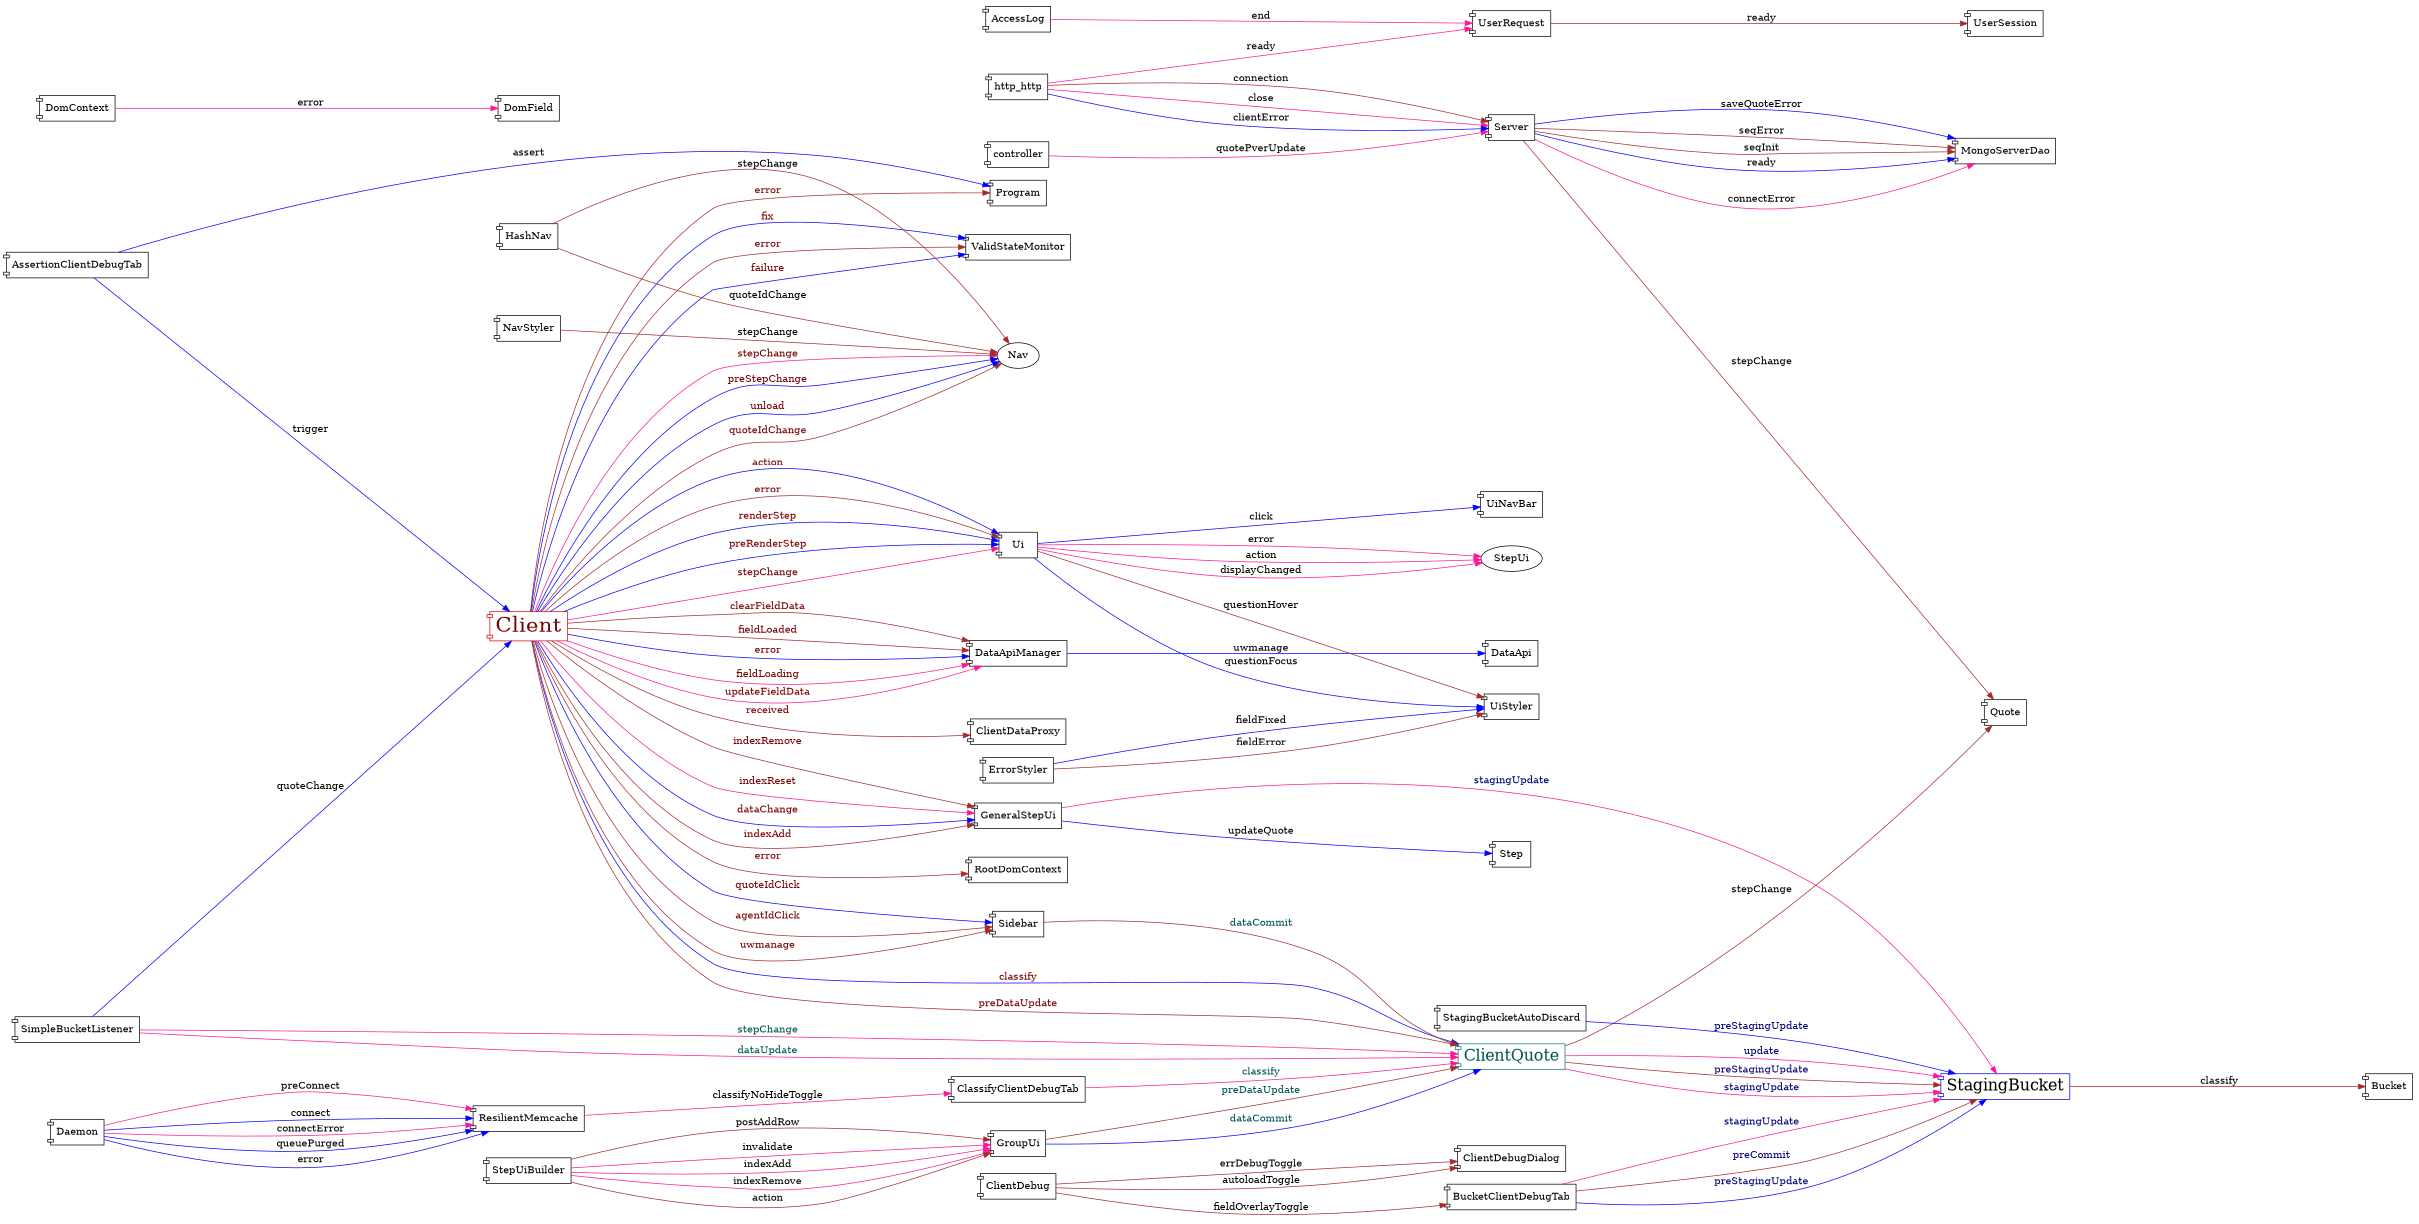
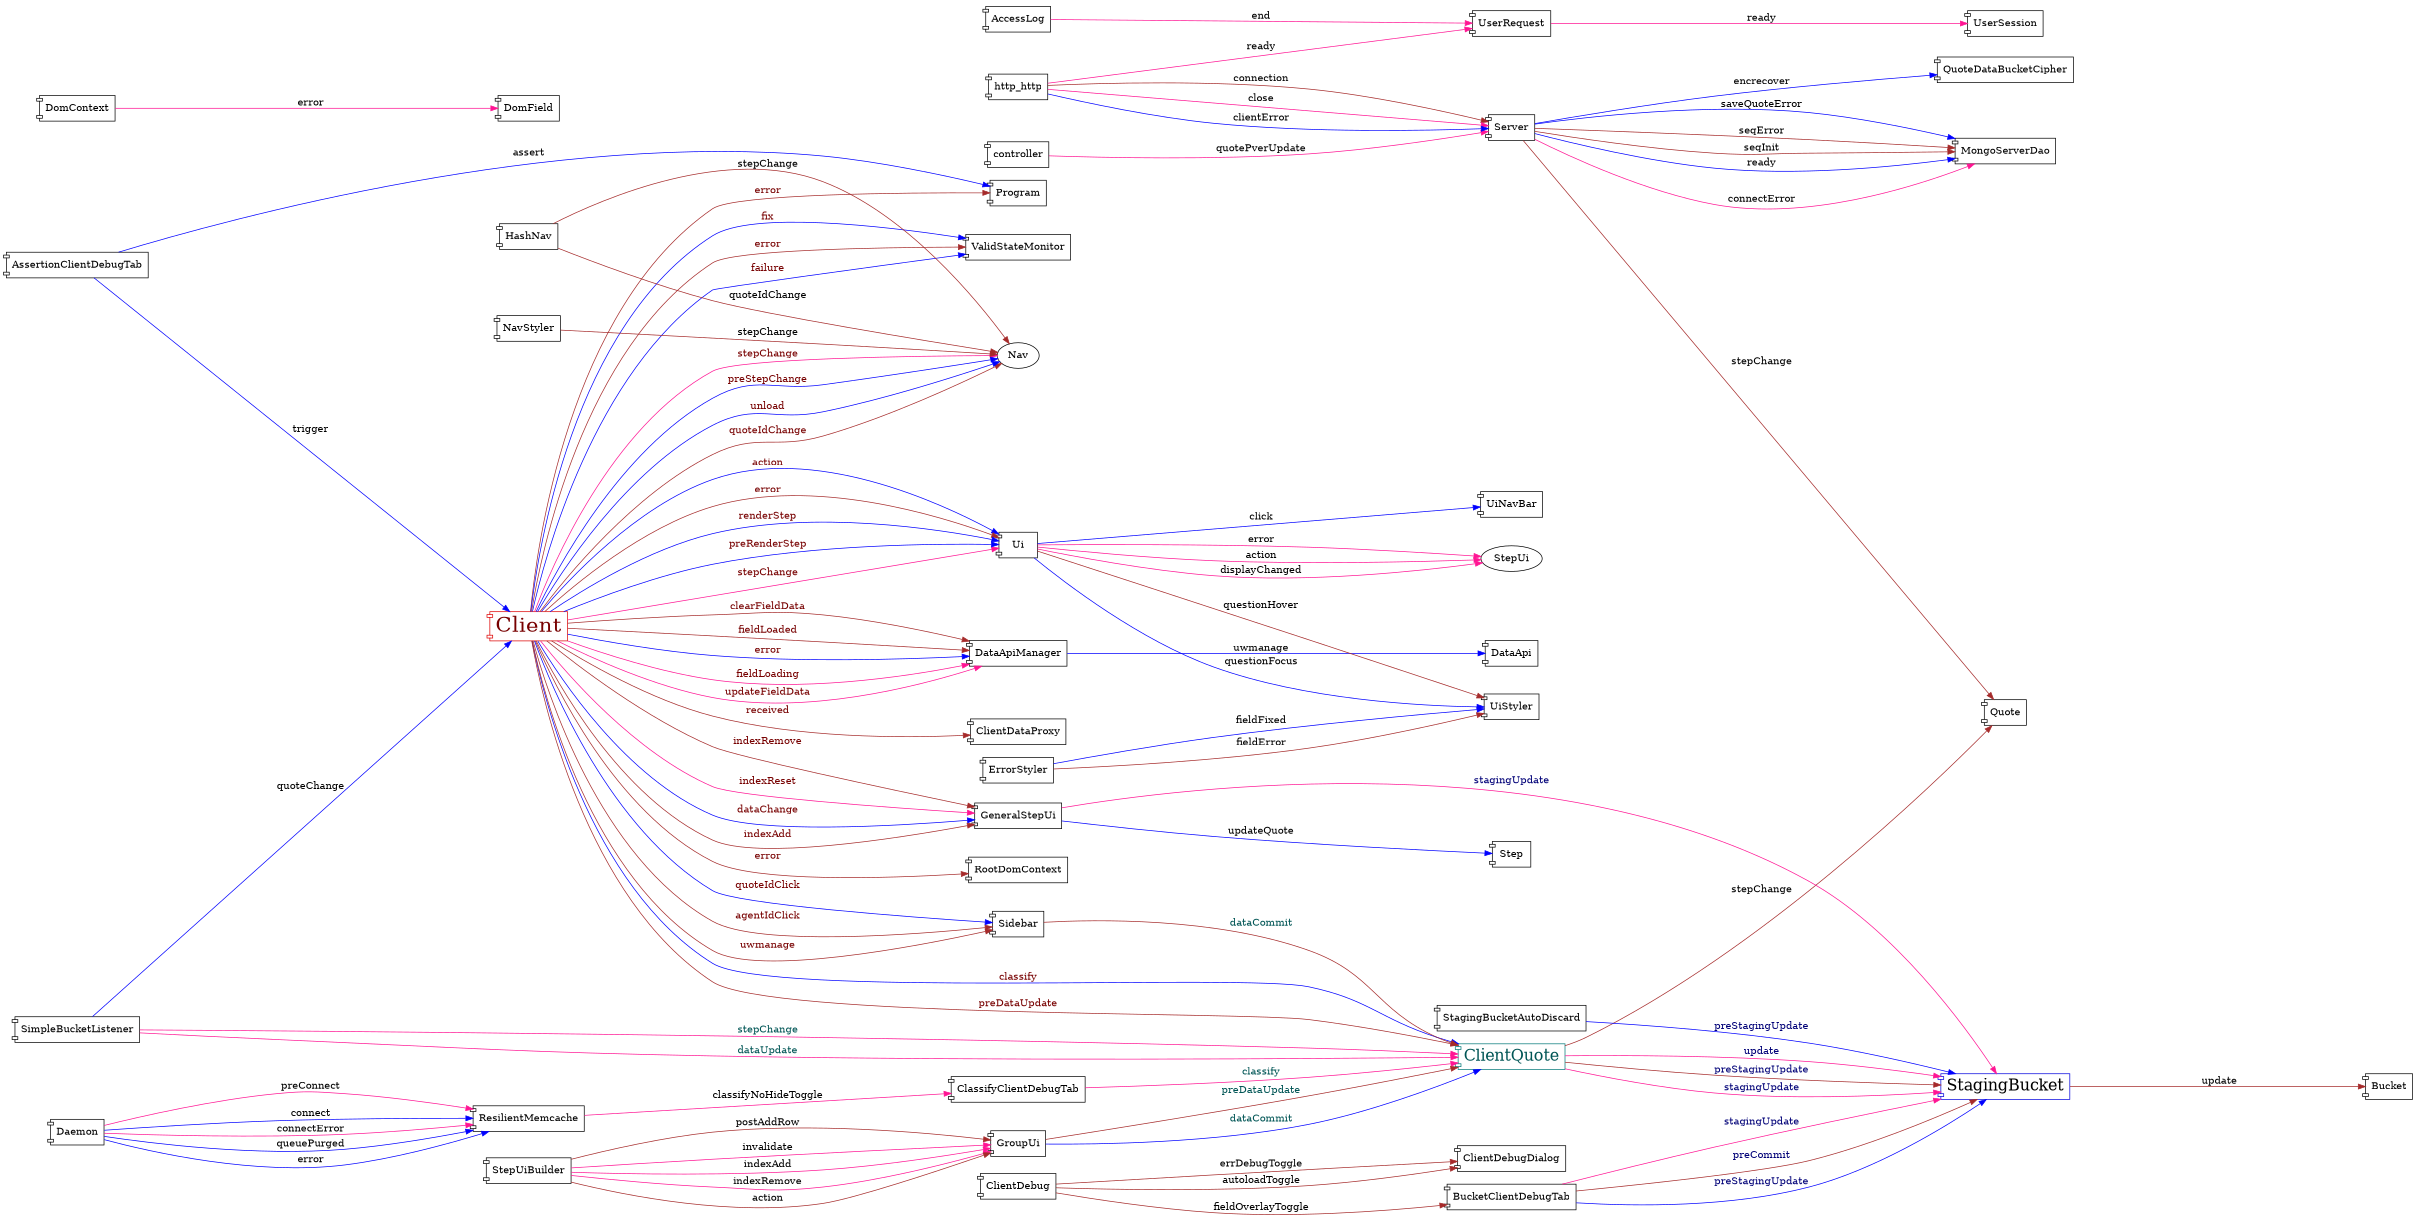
edge "UserRequest" -> "UserSession": color brown -> deeppink
node "QuoteDataBucketCipher": added
edge "StagingBucket" -> "Bucket": label "classify" -> "update"
